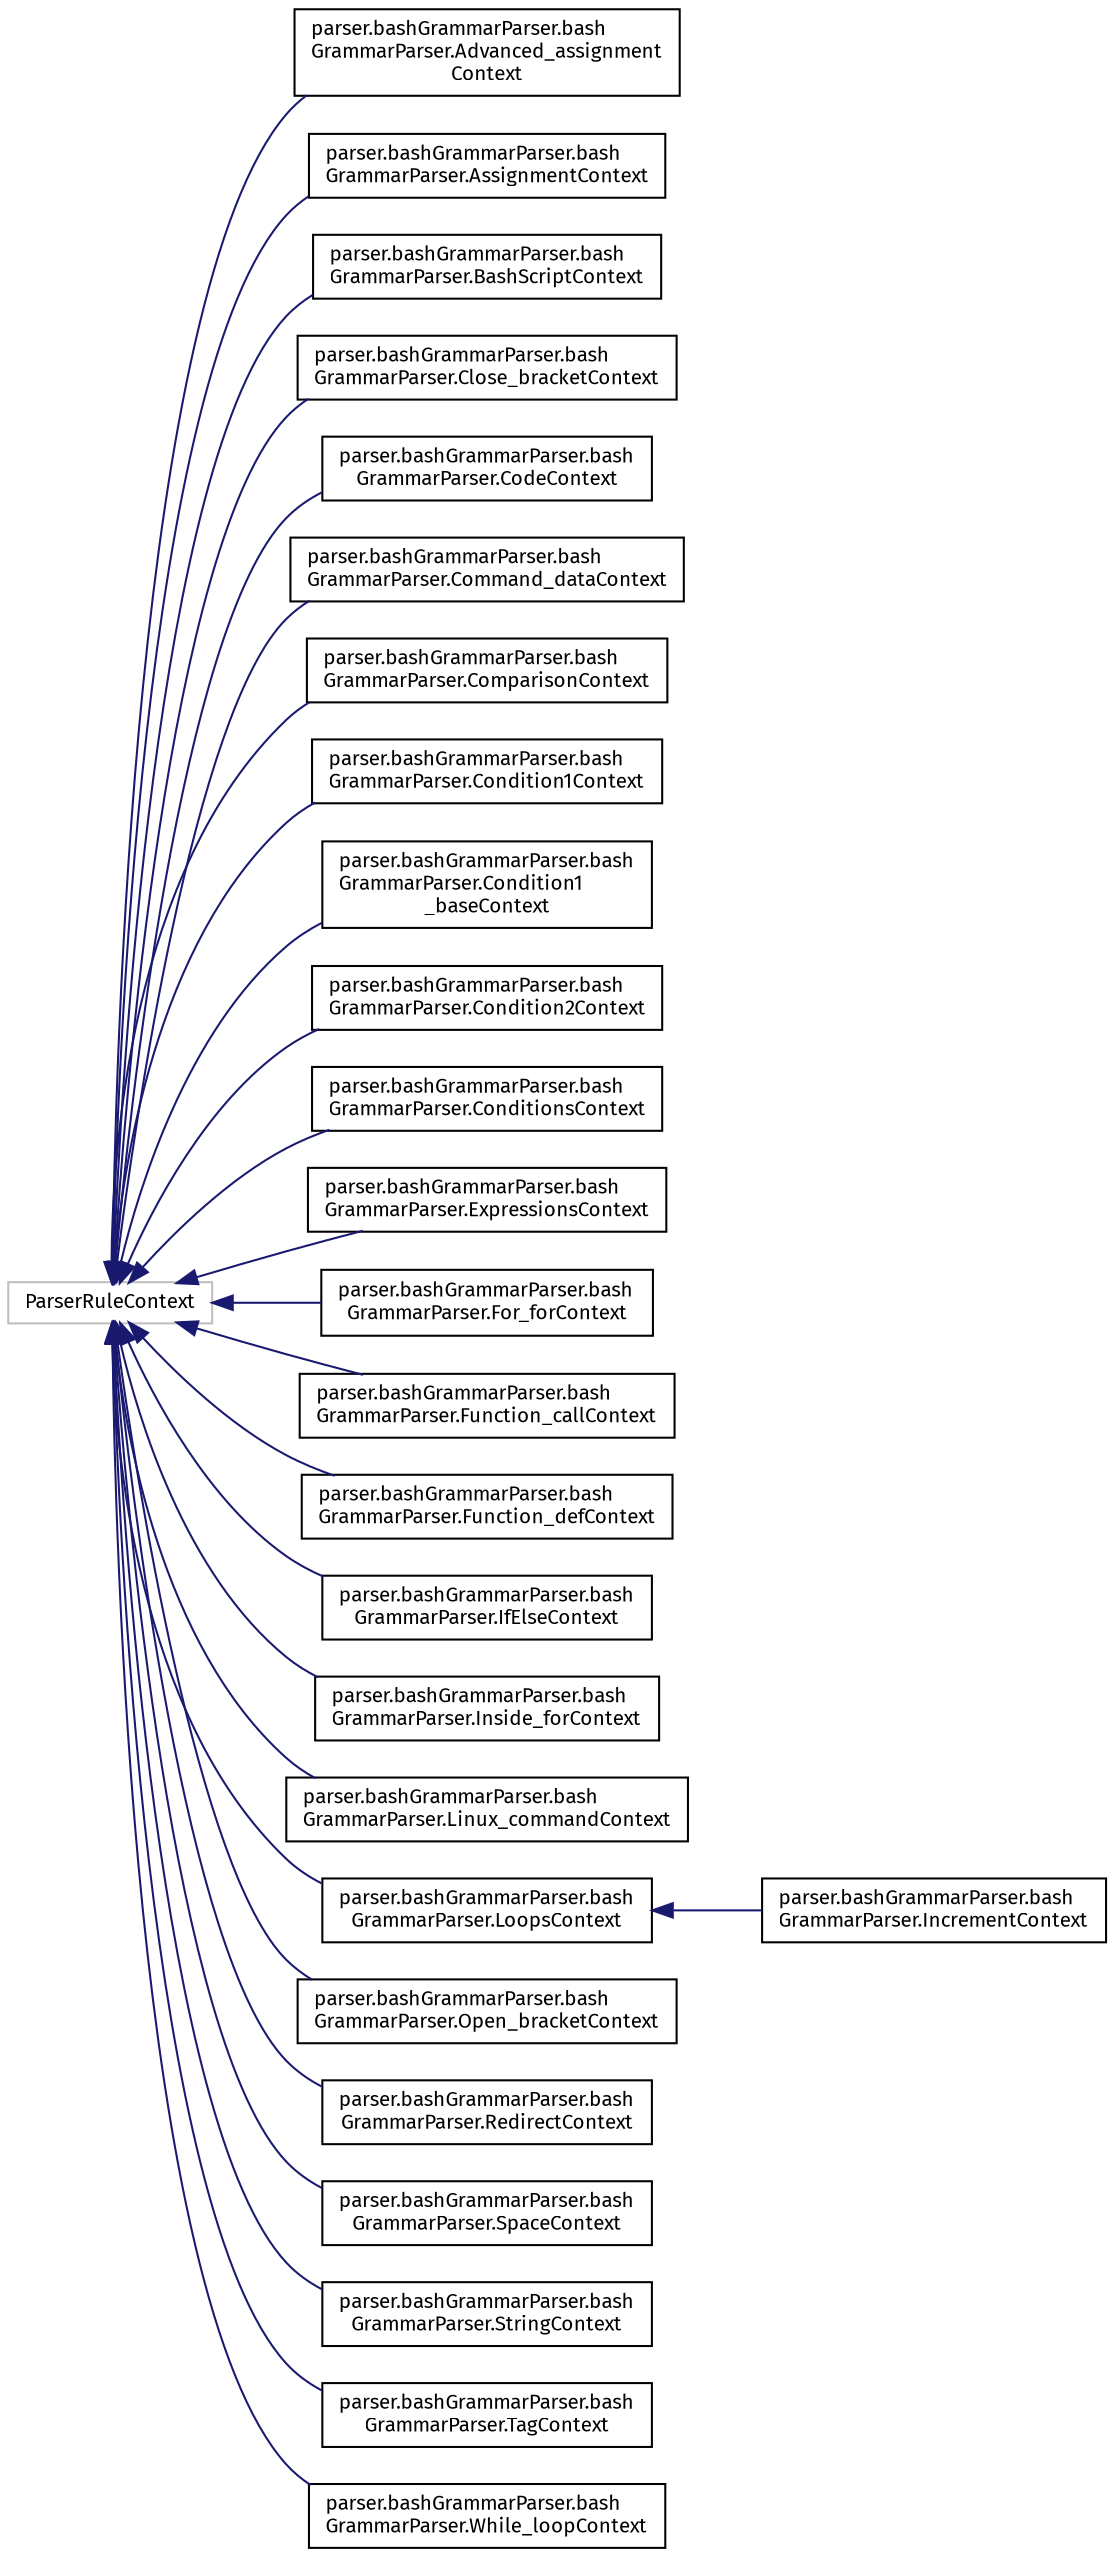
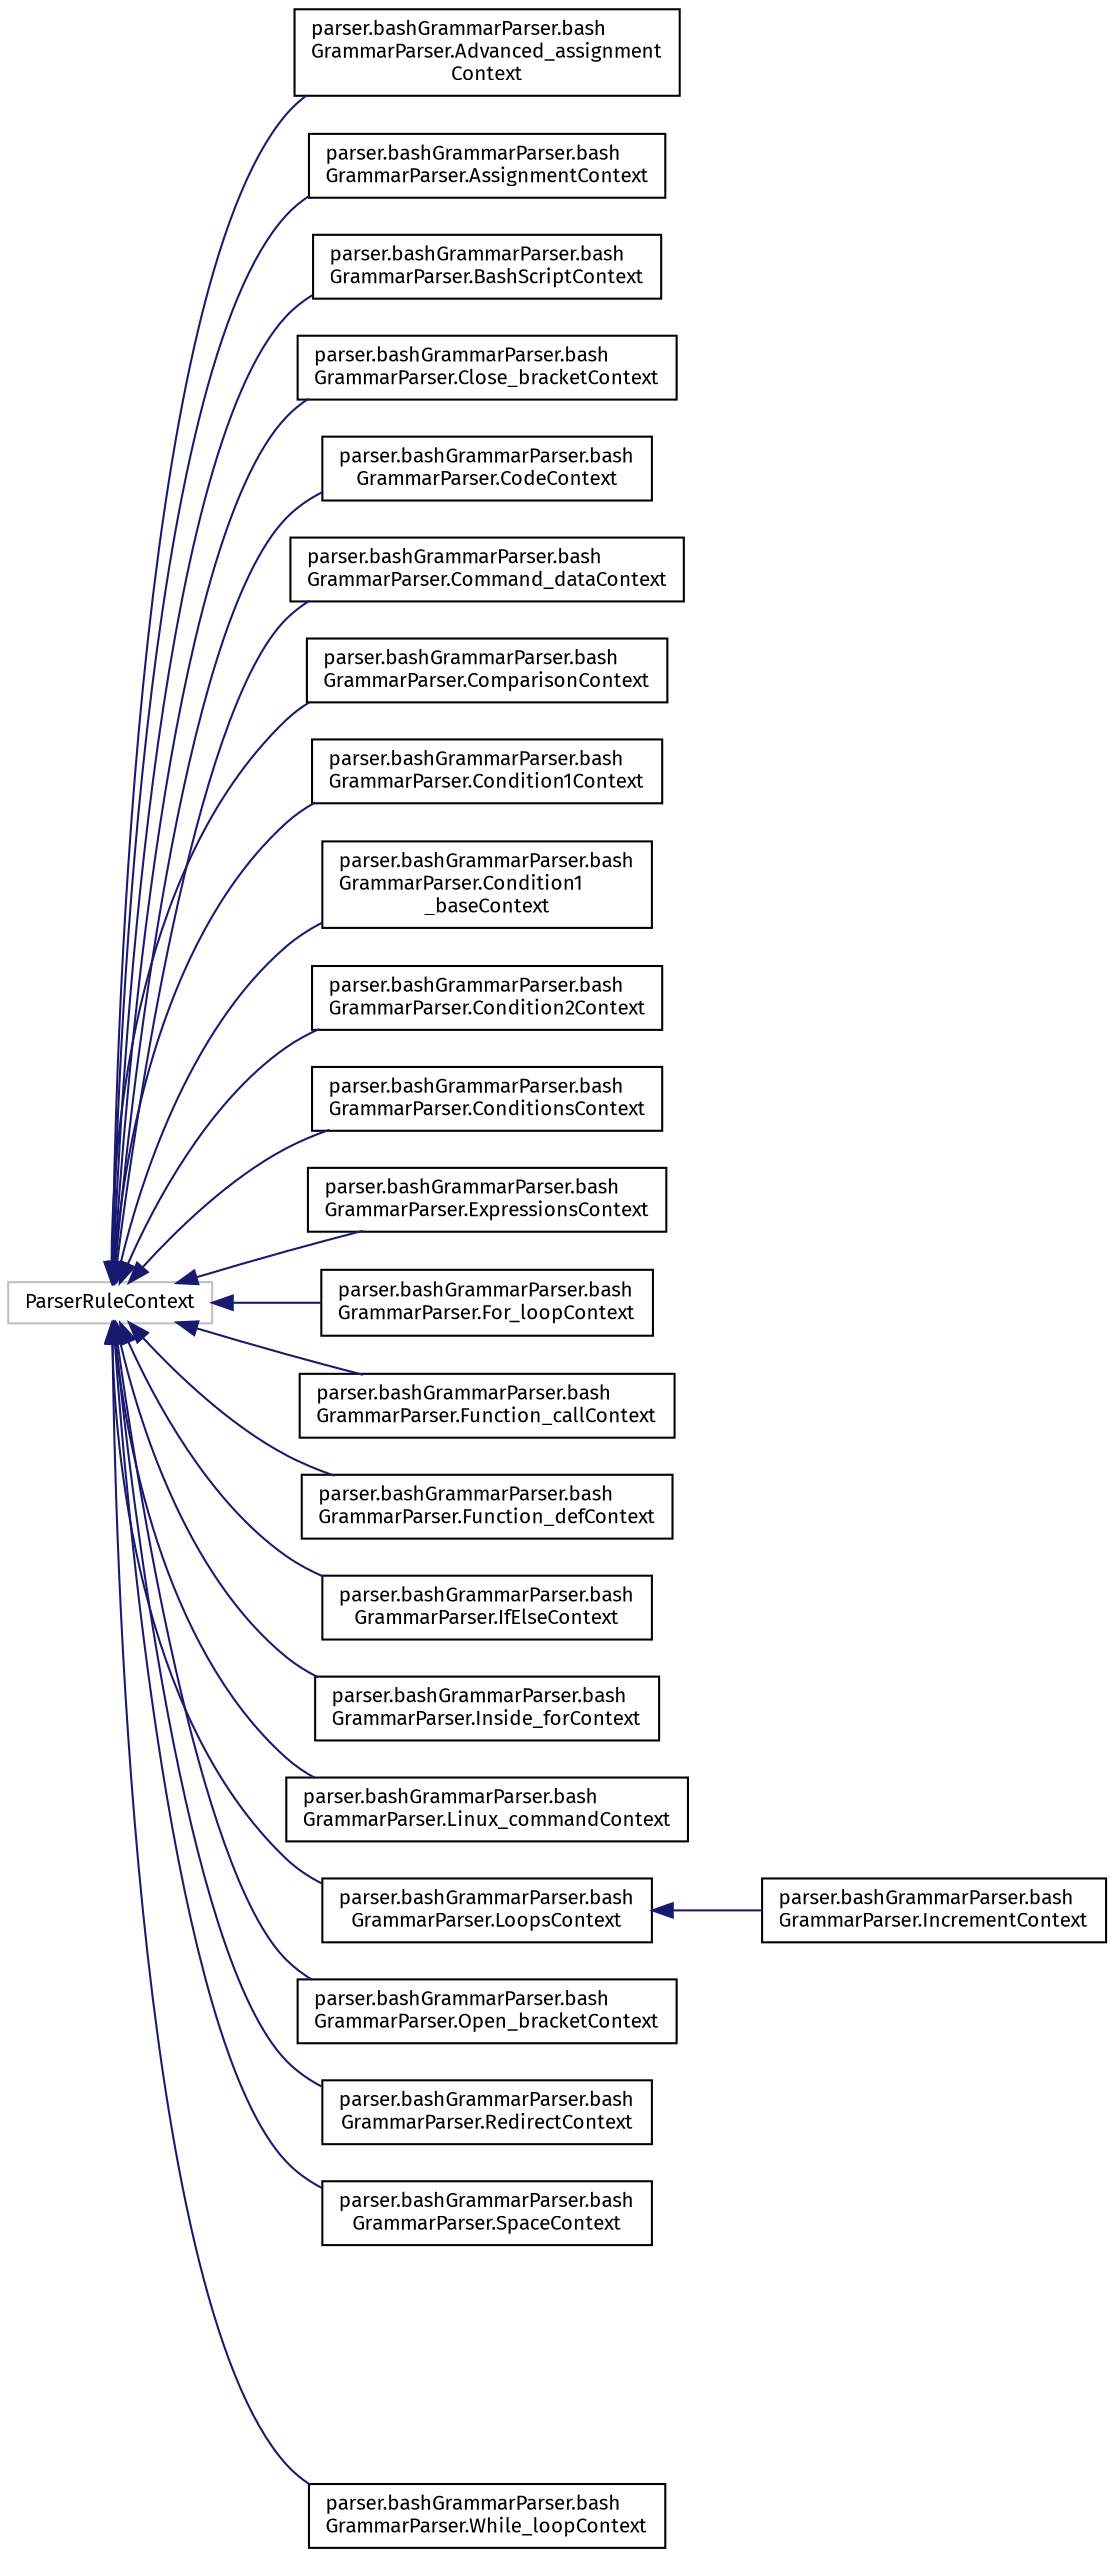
node "parser.bashGrammarParser.bash GrammarParser.For_forContext": label "parser.bashGrammarParser.bash GrammarParser.For_forContext" -> "parser.bashGrammarParser.bash GrammarParser.For_loopContext"
node "parser.bashGrammarParser.bash GrammarParser.StringContext": removed
node "parser.bashGrammarParser.bash GrammarParser.TagContext": removed
